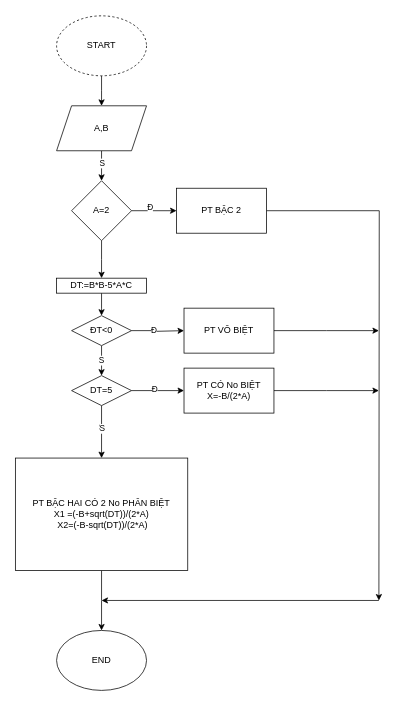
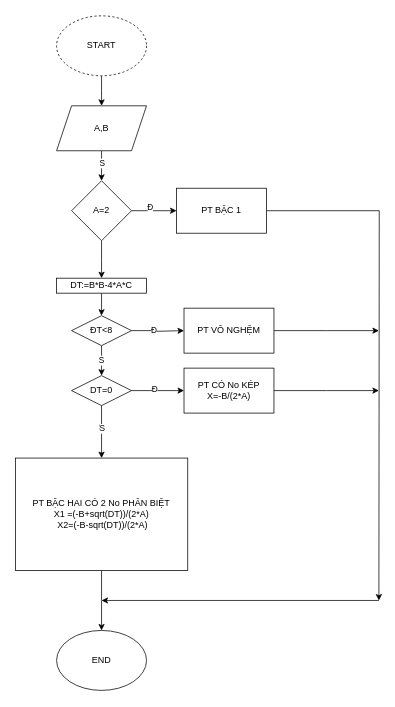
node "PT BẬC 2": label "PT BẬC 2" -> "PT BẬC 1"
node "DT:=B*B-5*A*C": label "DT:=B*B-5*A*C" -> "DT:=B*B-4*A*C"
node "ĐT<0": label "ĐT<0" -> "ĐT<8"
node "PT VÔ BIỆT": label "PT VÔ BIỆT" -> "PT VÔ NGHỆM"
node "DT=5": label "DT=5" -> "DT=0"
node "PT CÓ No BIỆT X=-B/(2*A)": label "PT CÓ No BIỆT X=-B/(2*A)" -> "PT CÓ No KÉP X=-B/(2*A)"
